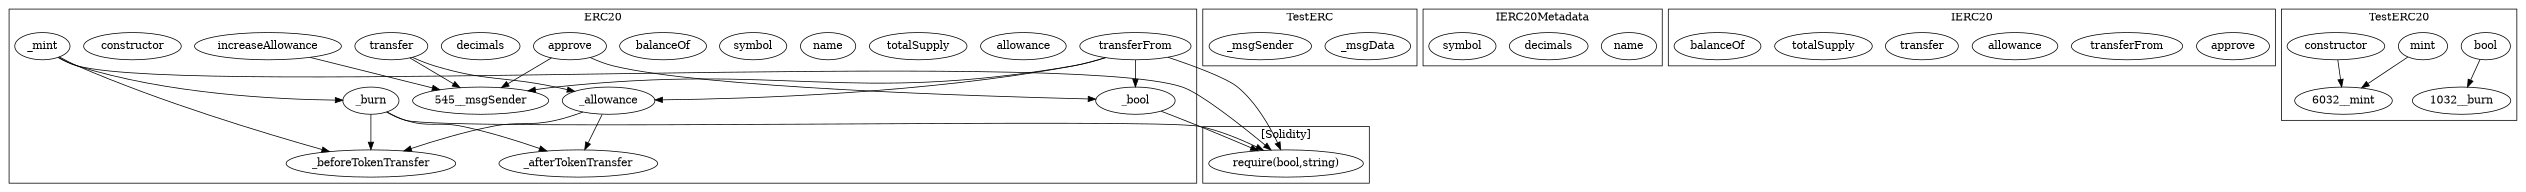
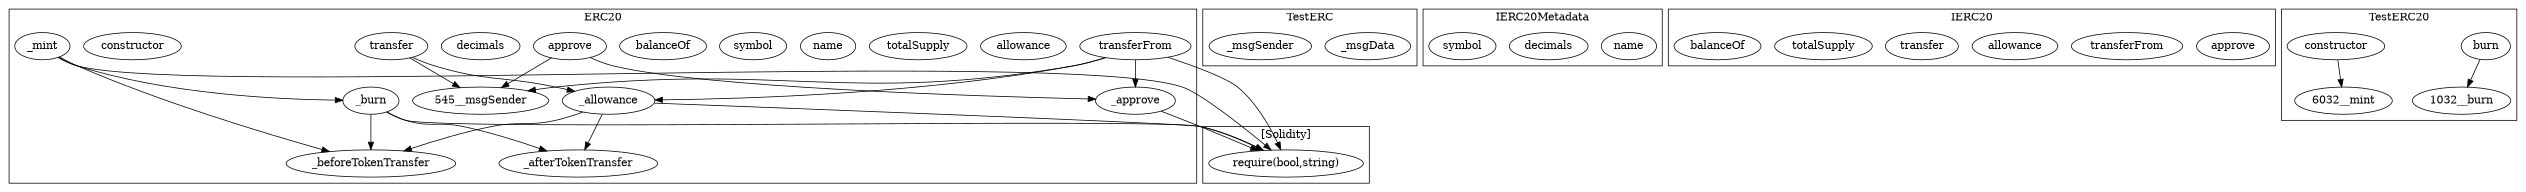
node "increaseAllowance": removed
node "mint": removed
node "bool": label "bool" -> "burn"
node "_bool": label "_bool" -> "_approve"
edge "_allowance" -> "require(bool,string)": added
